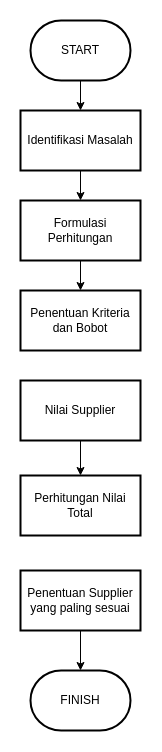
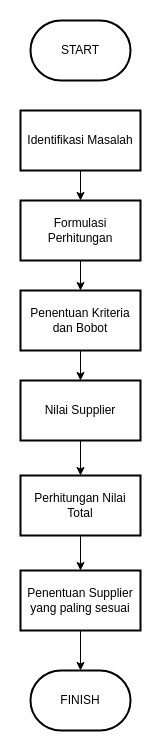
edge "START" -> "Identifikasi Masalah": removed
edge "Penentuan Kriteria dan Bobot" -> "Nilai Supplier": added
edge "Perhitungan Nilai Total" -> "Penentuan Supplier yang paling sesuai": added
